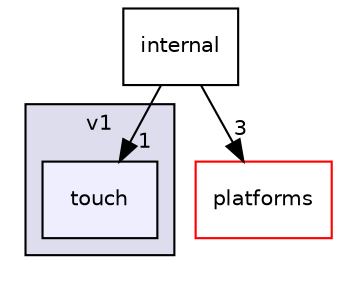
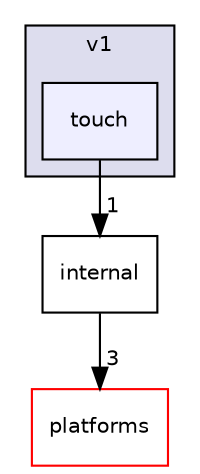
edge "internal" -> "touch": reversed
